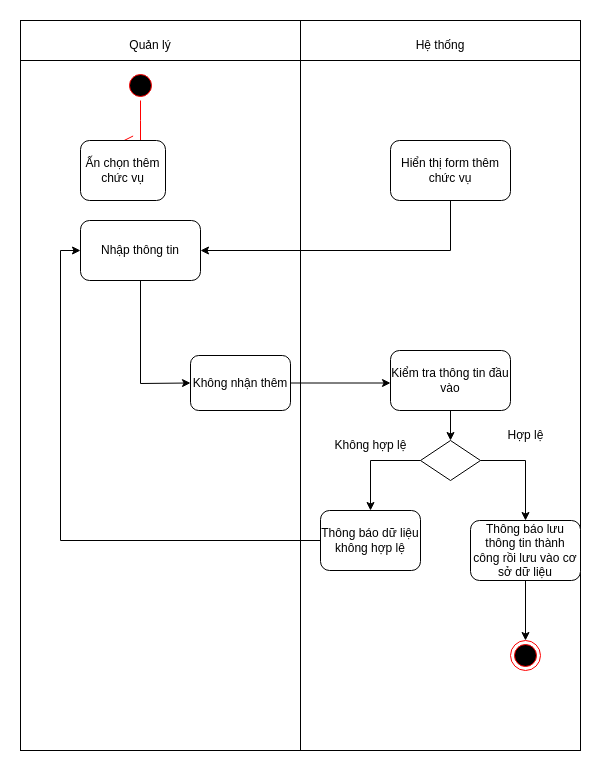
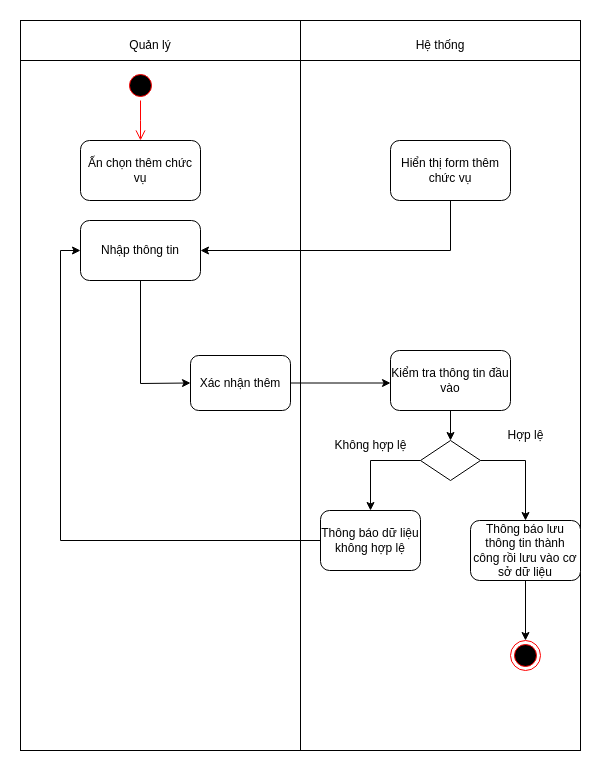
node "Ấn chọn thêm chức vụ": size 85x60 -> 120x60
node "Không nhận thêm": label "Không nhận thêm" -> "Xác nhận thêm"
